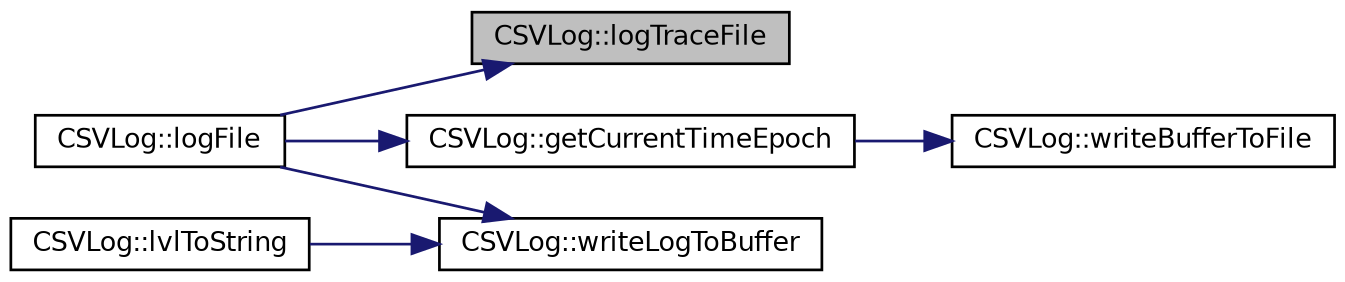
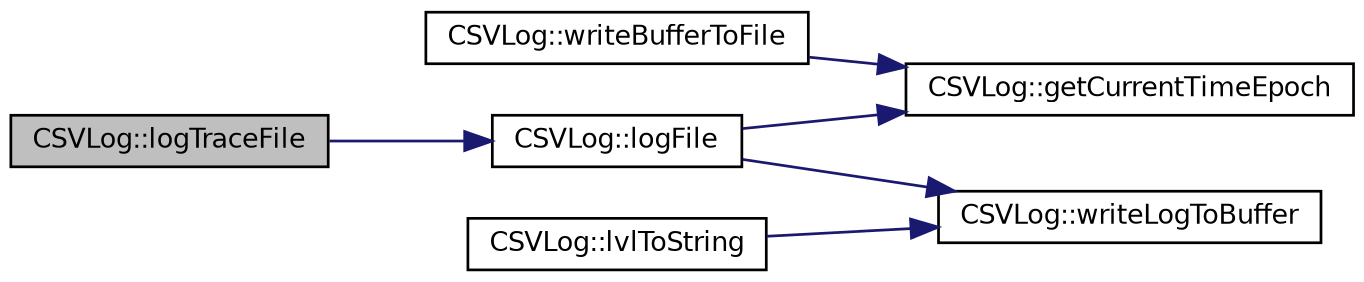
edge "CSVLog::logFile" -> "CSVLog::logTraceFile": reversed
edge "CSVLog::getCurrentTimeEpoch" -> "CSVLog::writeBufferToFile": reversed
